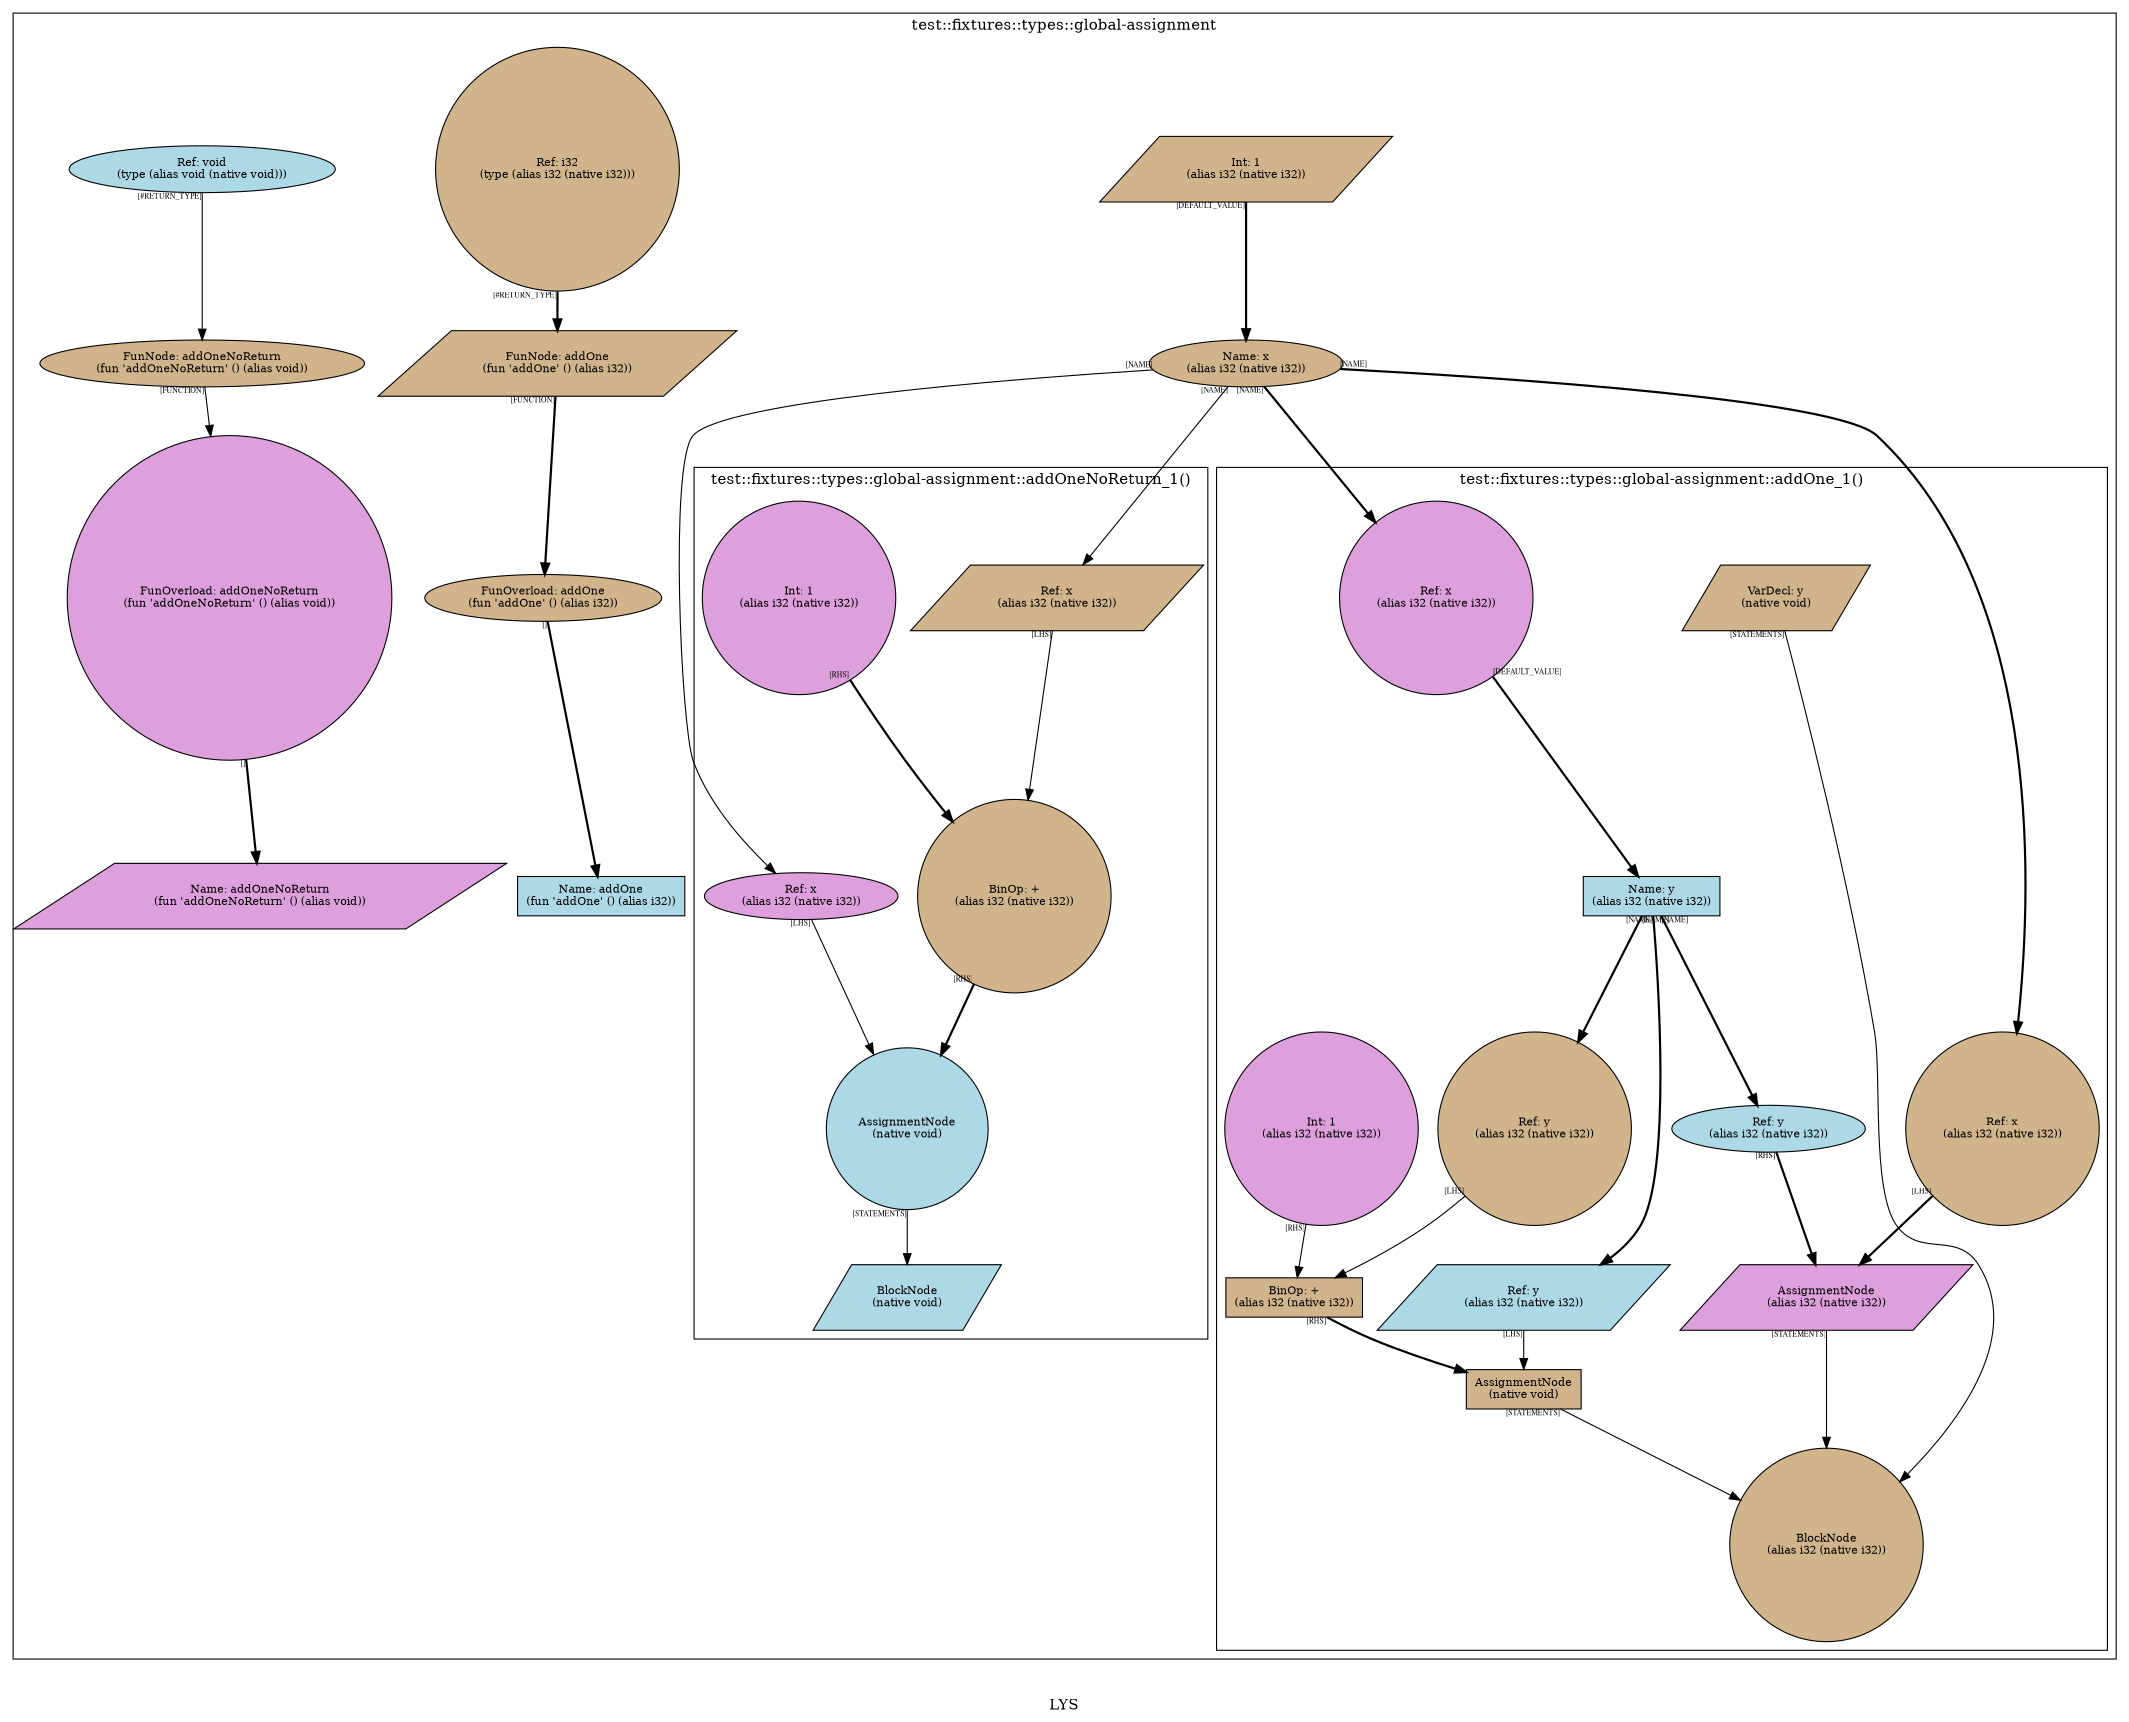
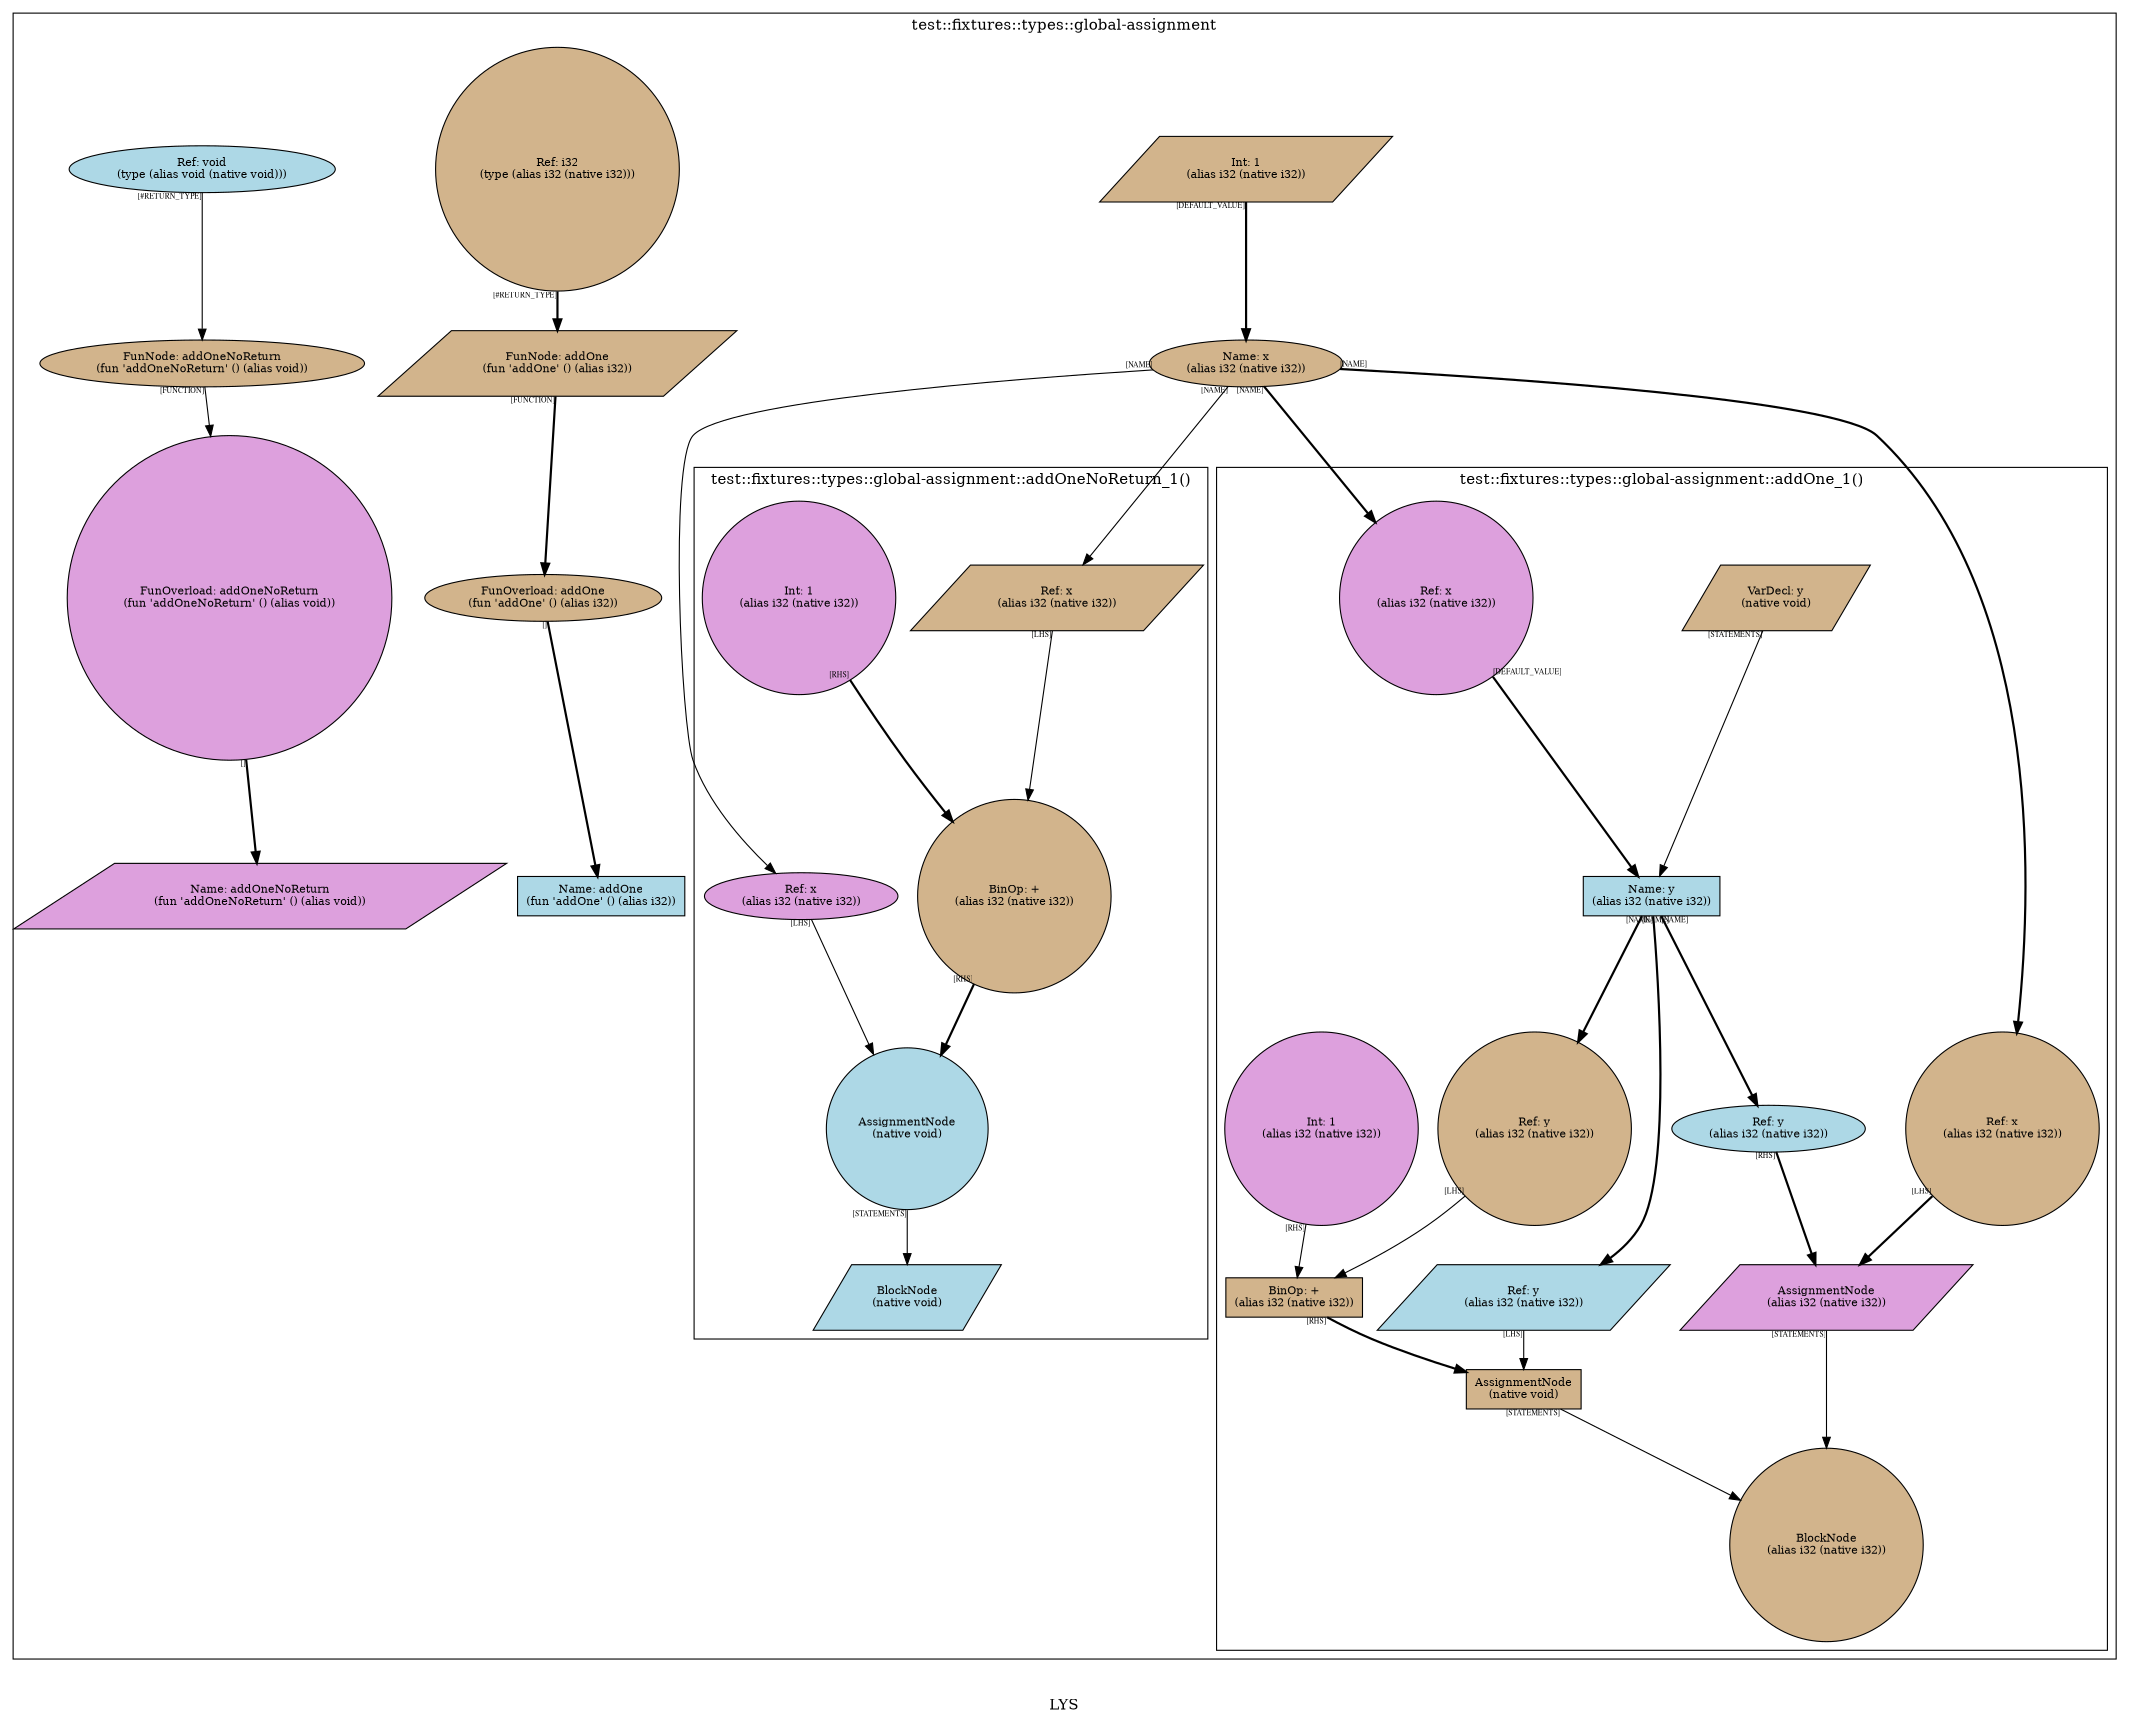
edge "VarDecl: y (native void)" -> "BlockNode (alias i32 (native i32))": now "VarDecl: y (native void)" -> "Name: y (alias i32 (native i32))"
